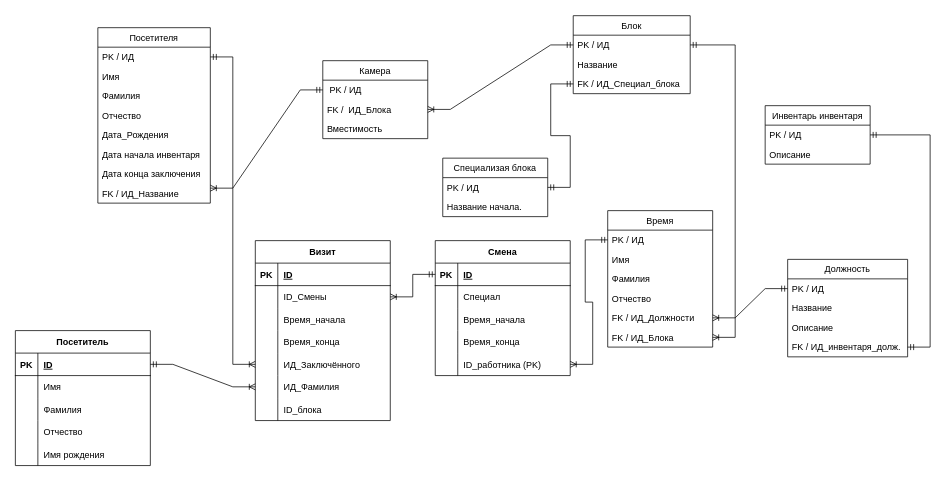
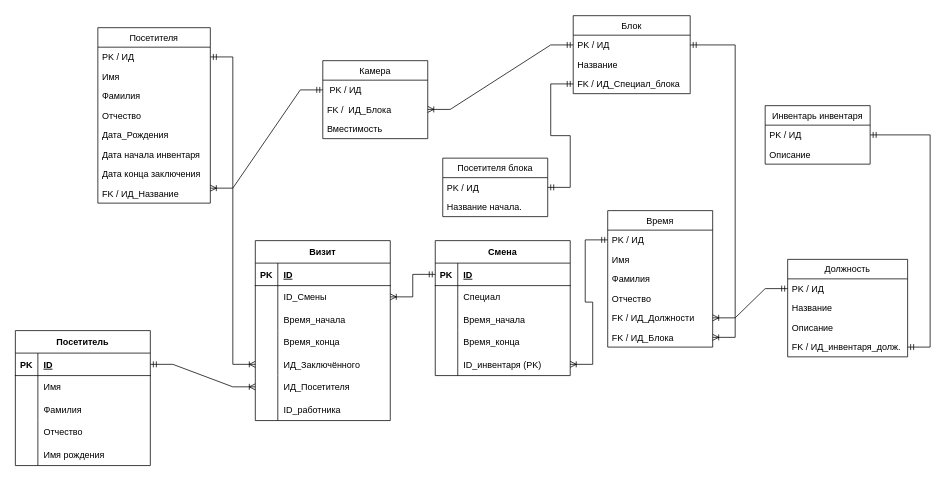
node "Специализая блока": label "Специализая блока" -> "Посетителя блока"
node "ID_работника (PK)": label "ID_работника (PK)" -> "ID_инвентаря (PK)"
node "ИД_Фамилия": label "ИД_Фамилия" -> "ИД_Посетителя"
node "ID_блока": label "ID_блока" -> "ID_работника"
